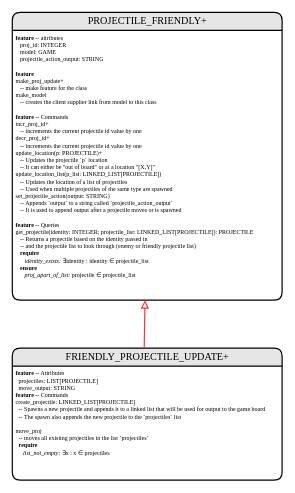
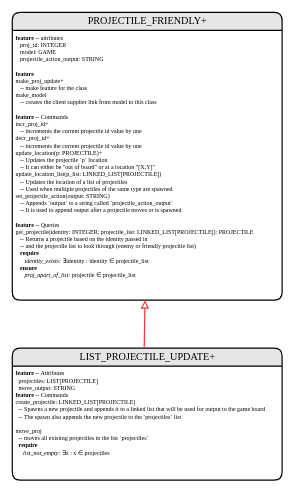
node "FRIENDLY_PROJECTILE_UPDATE+": label "FRIENDLY_PROJECTILE_UPDATE+" -> "LIST_PROJECTILE_UPDATE+"
